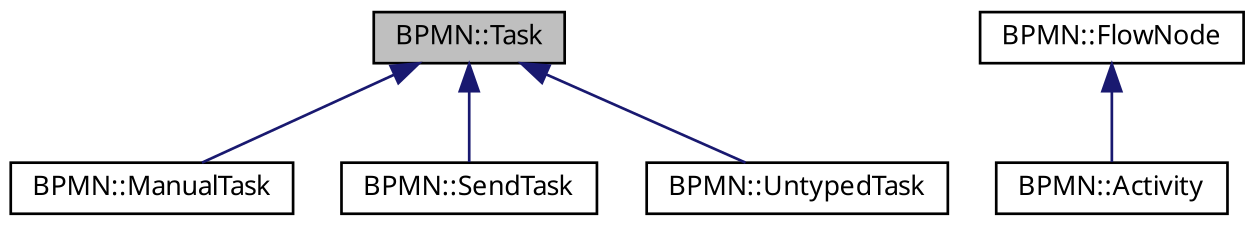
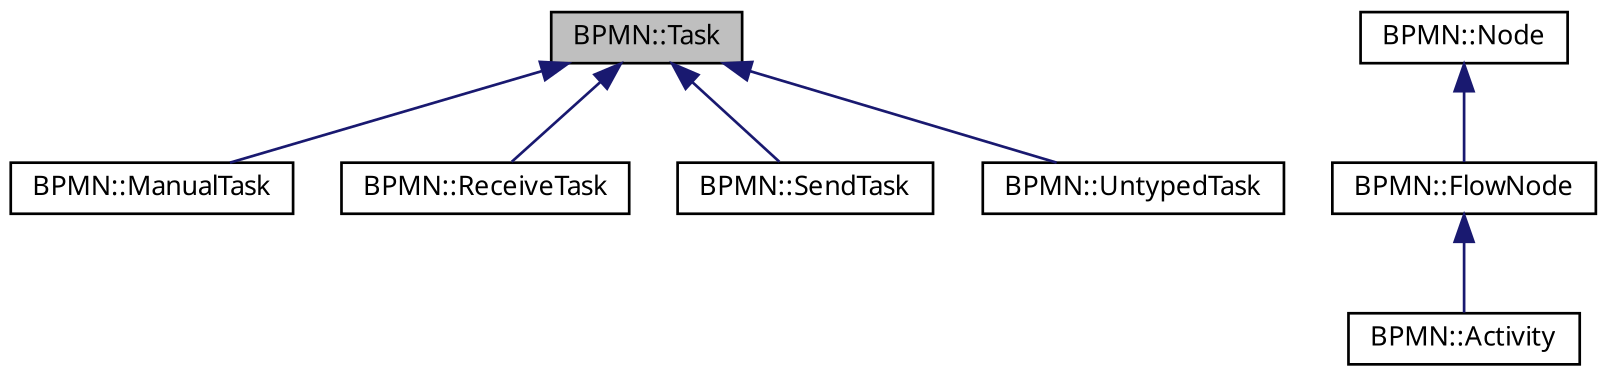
node "BPMN::Node": added
node "BPMN::ReceiveTask": added
